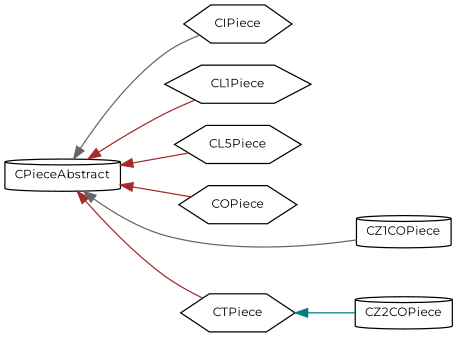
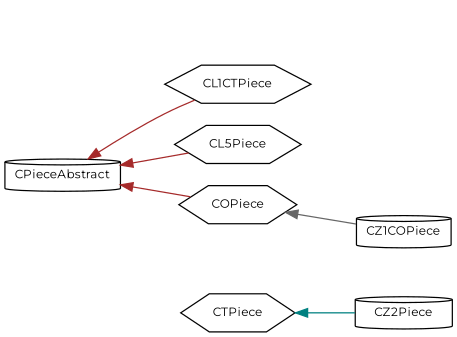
node "CIPiece": removed
node "CL1Piece": label "CL1Piece" -> "CL1CTPiece"
edge "CZ1COPiece" -> "CPieceAbstract": now "CZ1COPiece" -> "COPiece"
edge "CTPiece" -> "CPieceAbstract": removed
node "CZ2COPiece": label "CZ2COPiece" -> "CZ2Piece"
